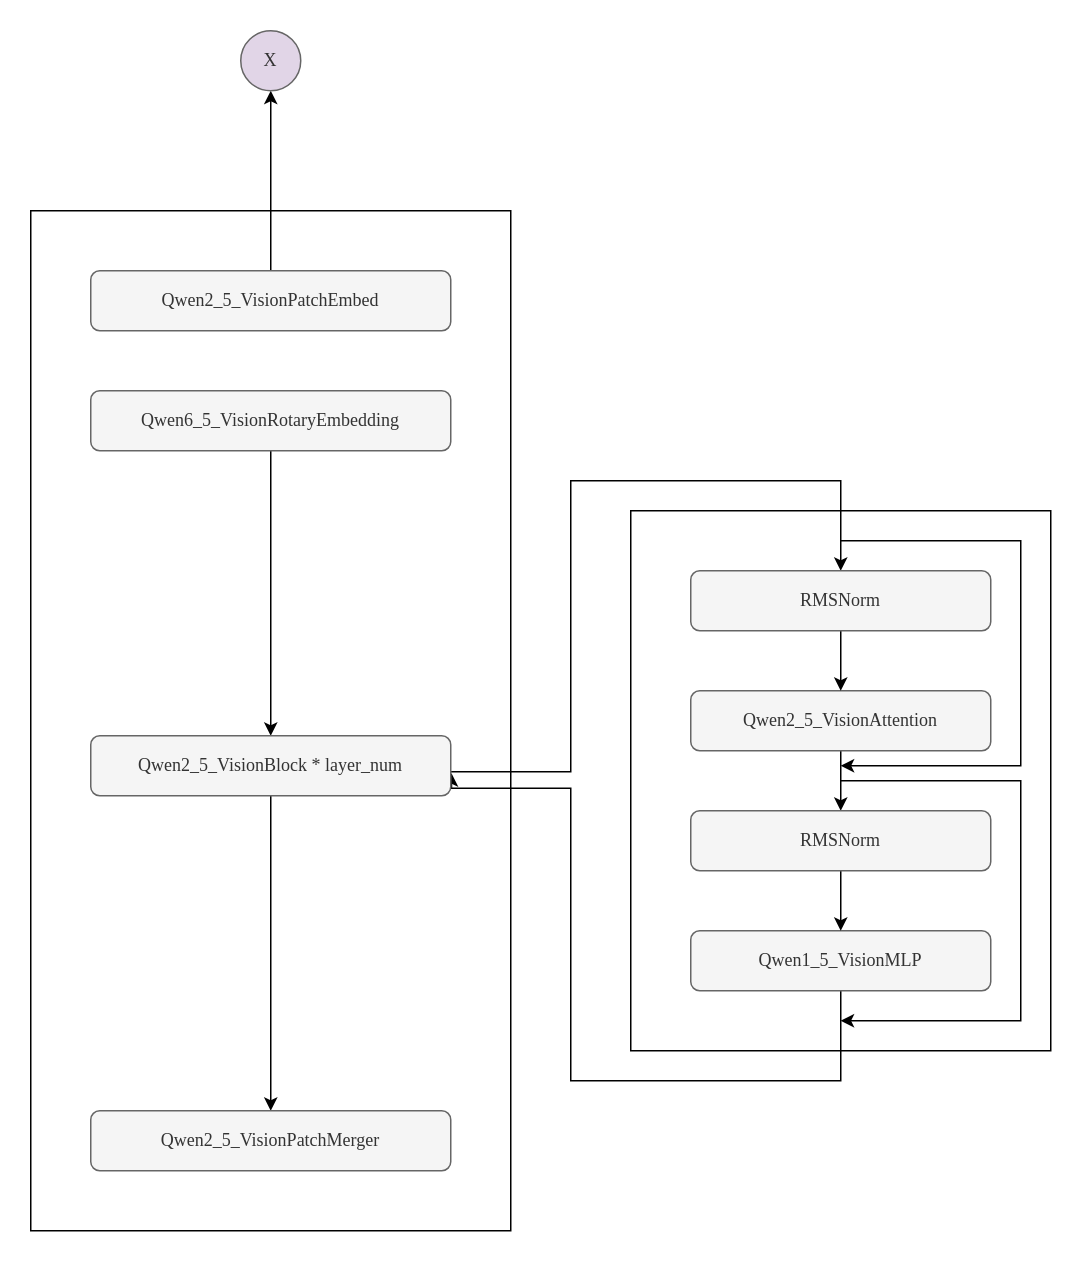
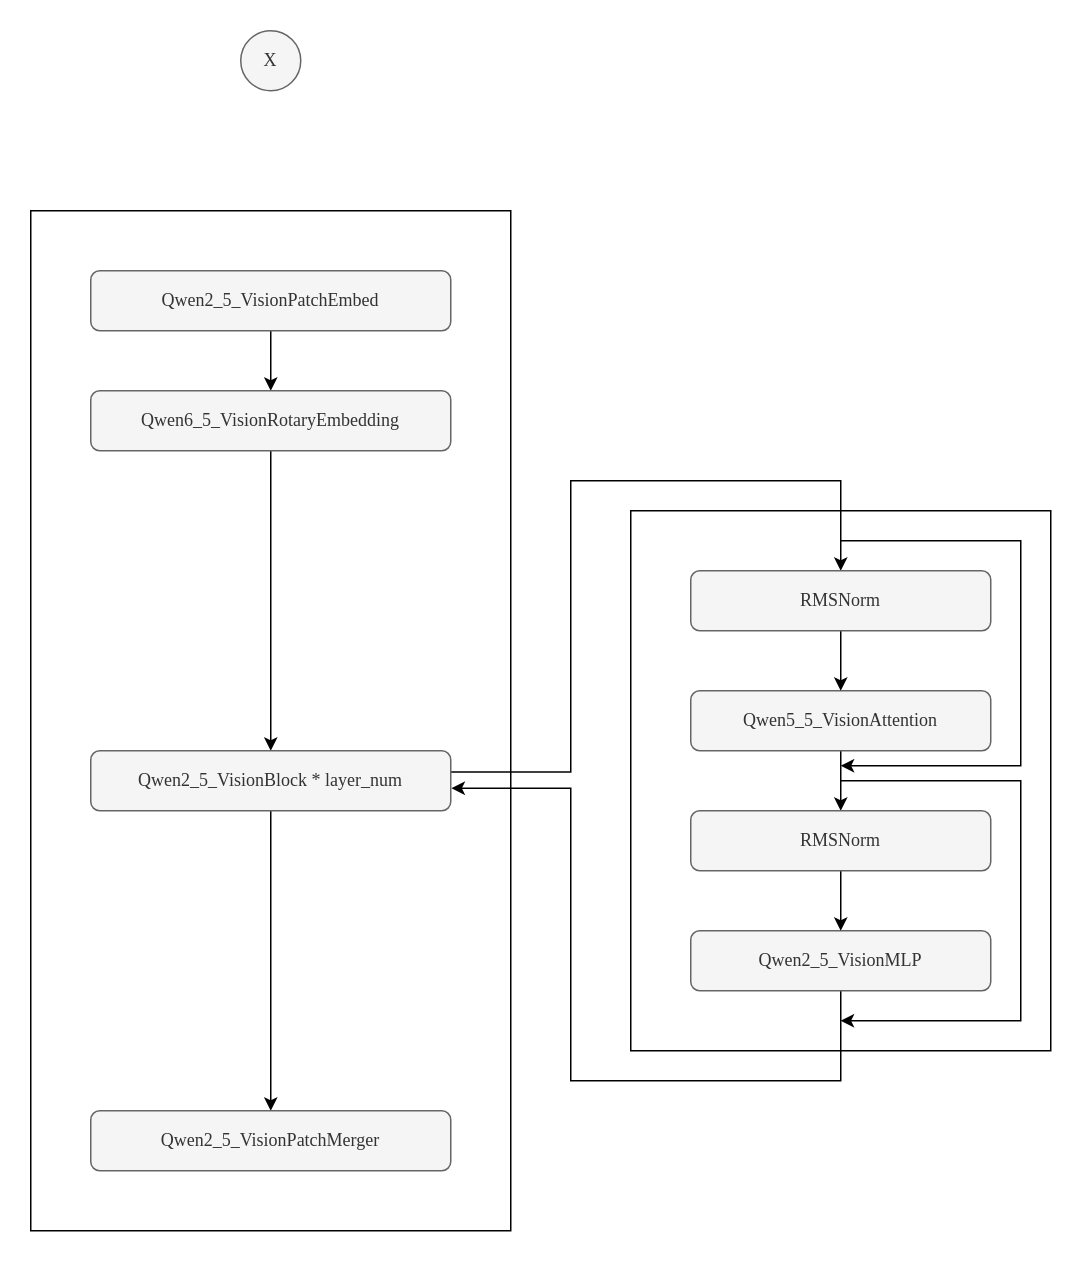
node "X": fillcolor #e1d5e7 -> #f5f5f5
edge "Qwen2_5_VisionPatchEmbed" -> "X": now "Qwen2_5_VisionPatchEmbed" -> "Qwen6_5_VisionRotaryEmbedding"
node "Qwen2_5_VisionAttention": label "Qwen2_5_VisionAttention" -> "Qwen5_5_VisionAttention"
node "Qwen2_5_VisionBlock * layer_num": moved (271, 766) -> (271, 781)
node "Qwen1_5_VisionMLP": label "Qwen1_5_VisionMLP" -> "Qwen2_5_VisionMLP"
